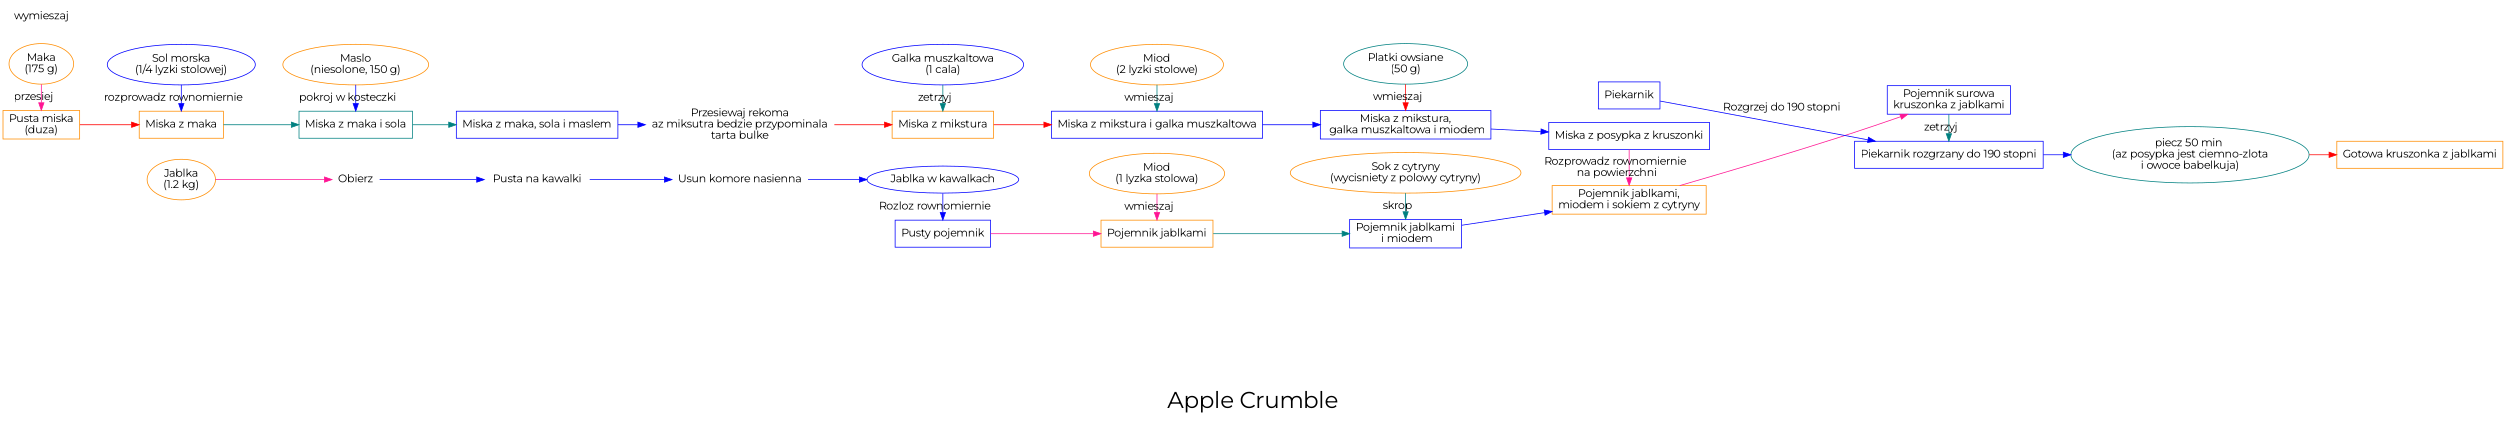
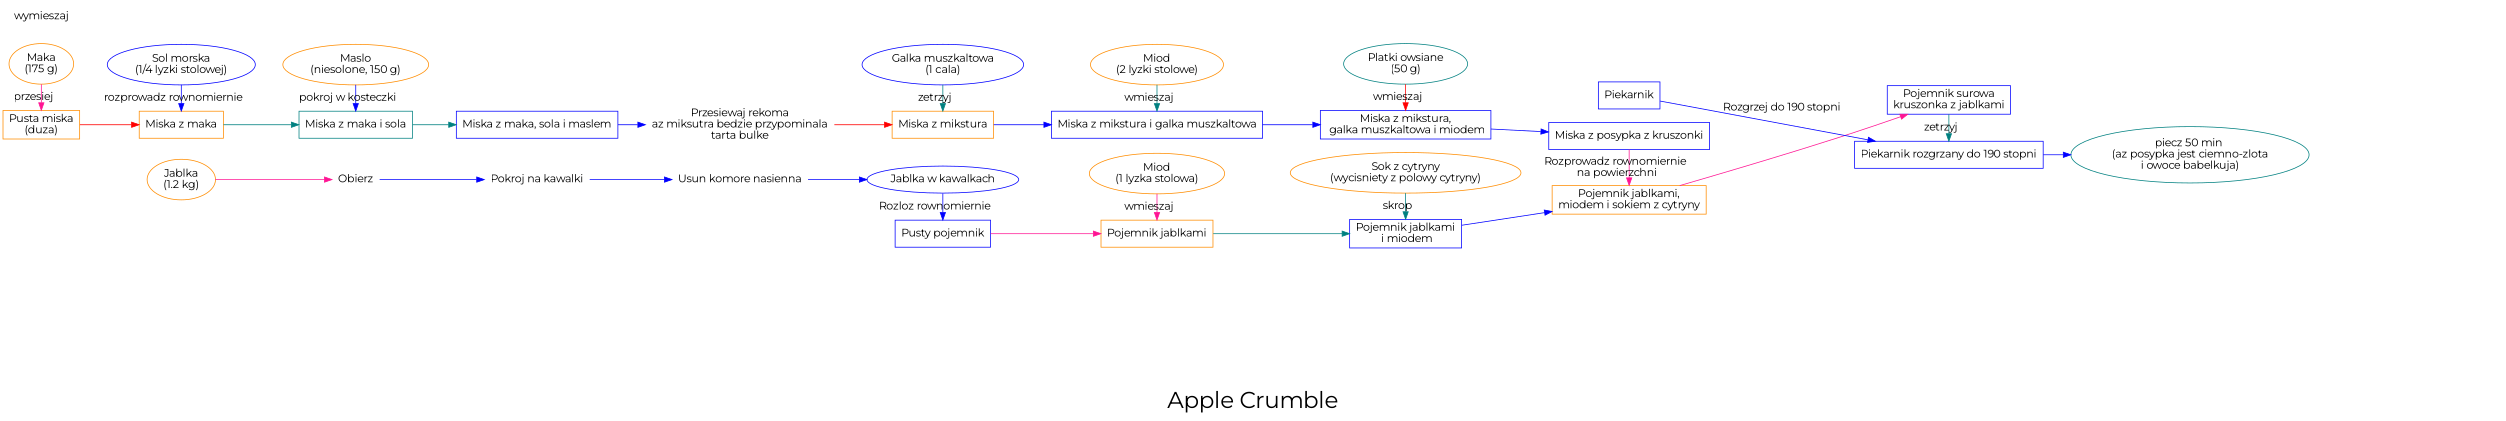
edge "Miska z mikstura" -> "Miska z mikstura i galka muszkaltowa": color red -> blue
node "Gotowa kruszonka z jablkami": removed
node "Pusta na kawalki": label "Pusta na kawalki" -> "Pokroj na kawalki"
